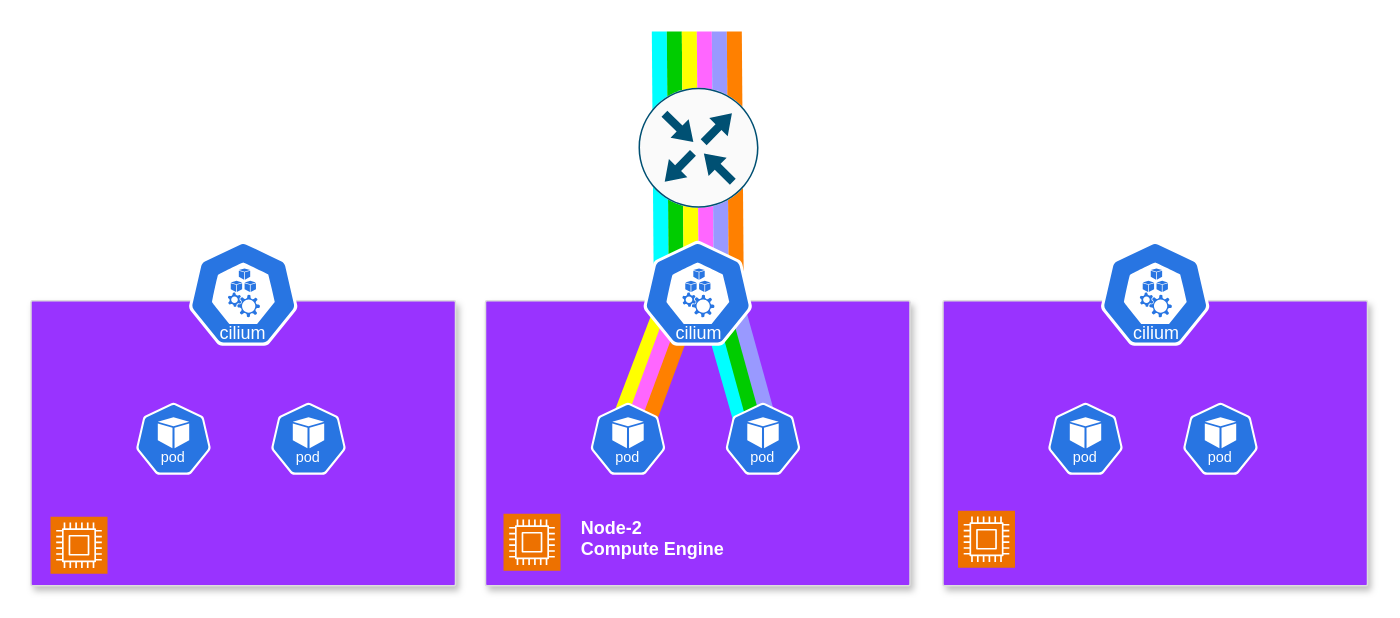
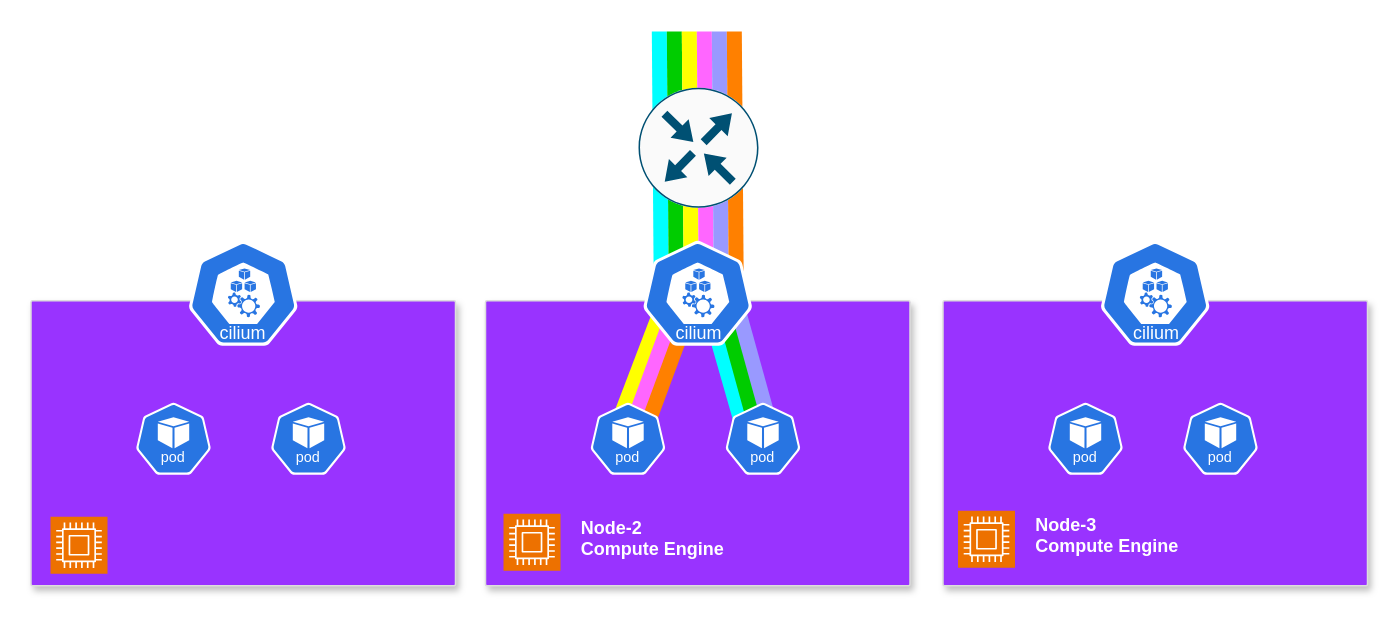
node "Node-3Compute Engine": added
